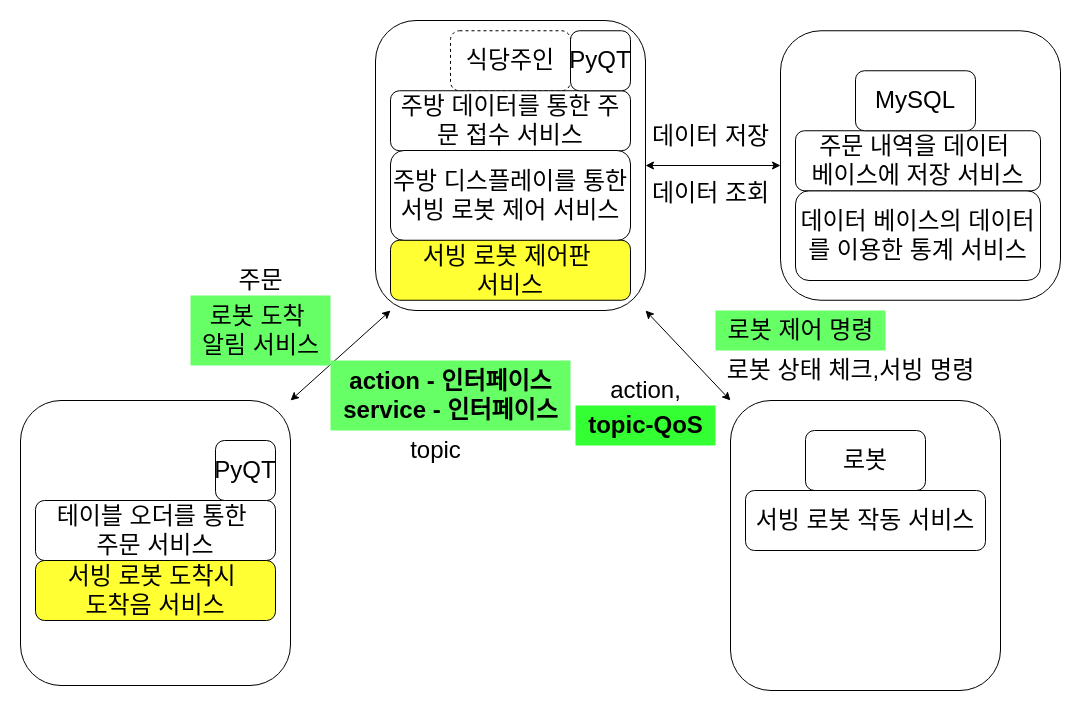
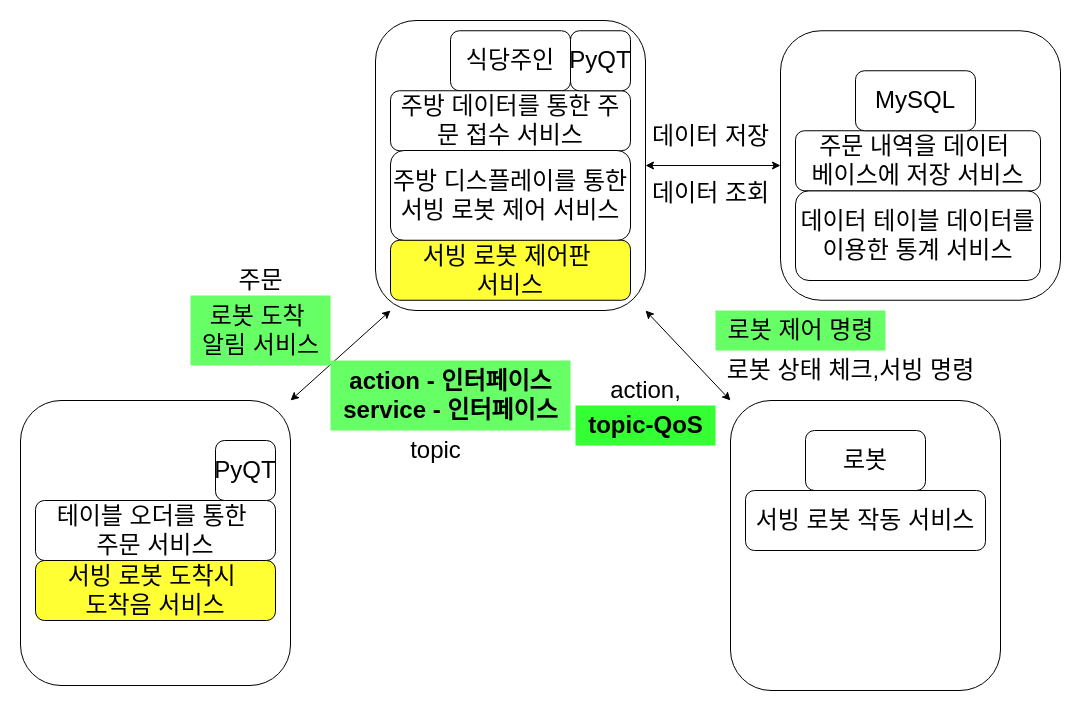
node "식당주인": style dashed -> solid
node "데이터 베이스의 데이터를 이용한 통계 서비스": label "데이터 베이스의 데이터를 이용한 통계 서비스" -> "데이터 테이블 데이터를 이용한 통계 서비스"
